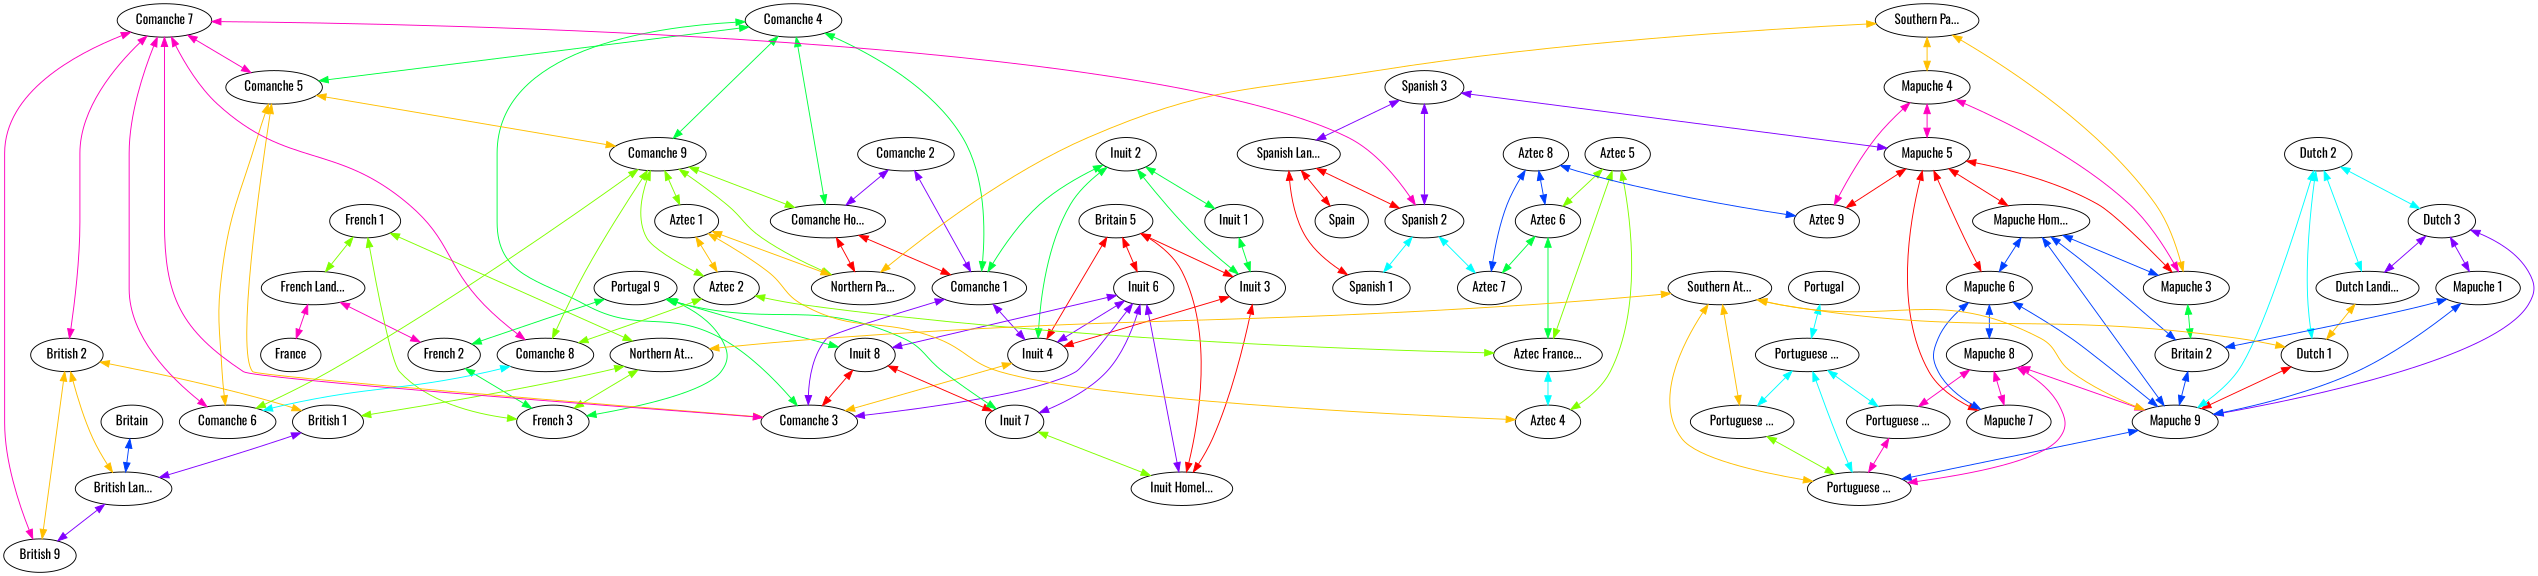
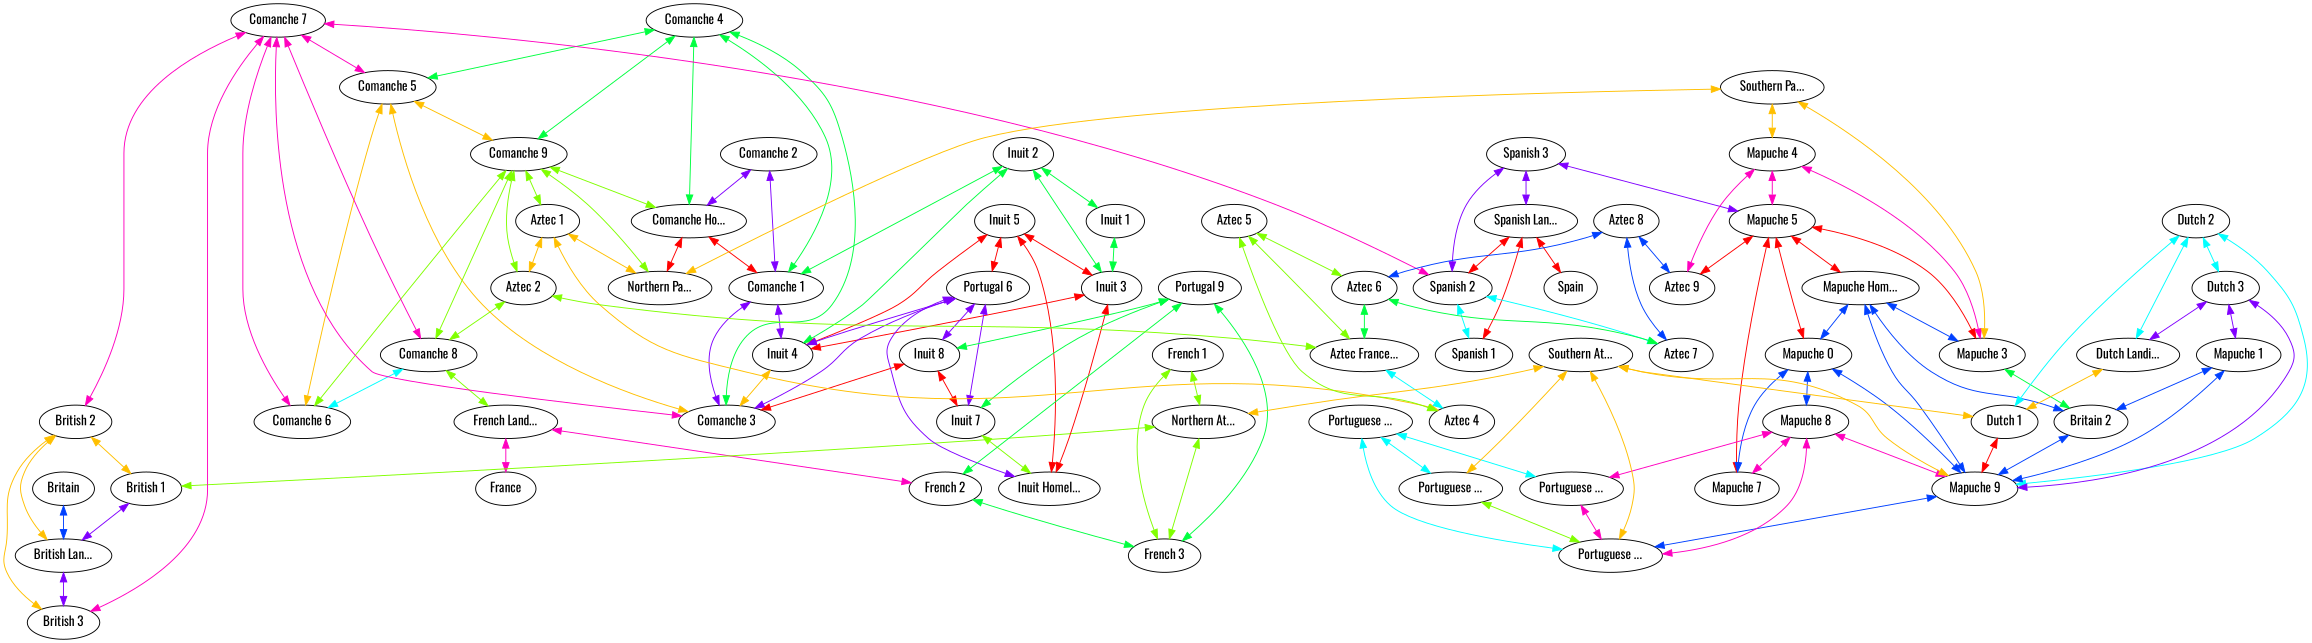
node "Britain 5": label "Britain 5" -> "Inuit 5"
edge "French 1" -- "French Land...": now "Comanche 8" -- "French Land..."
node "Inuit 6": label "Inuit 6" -> "Portugal 6"
node "Portugal": removed
node "Mapuche 6": label "Mapuche 6" -> "Mapuche 0"
node "British 9": label "British 9" -> "British 3"
